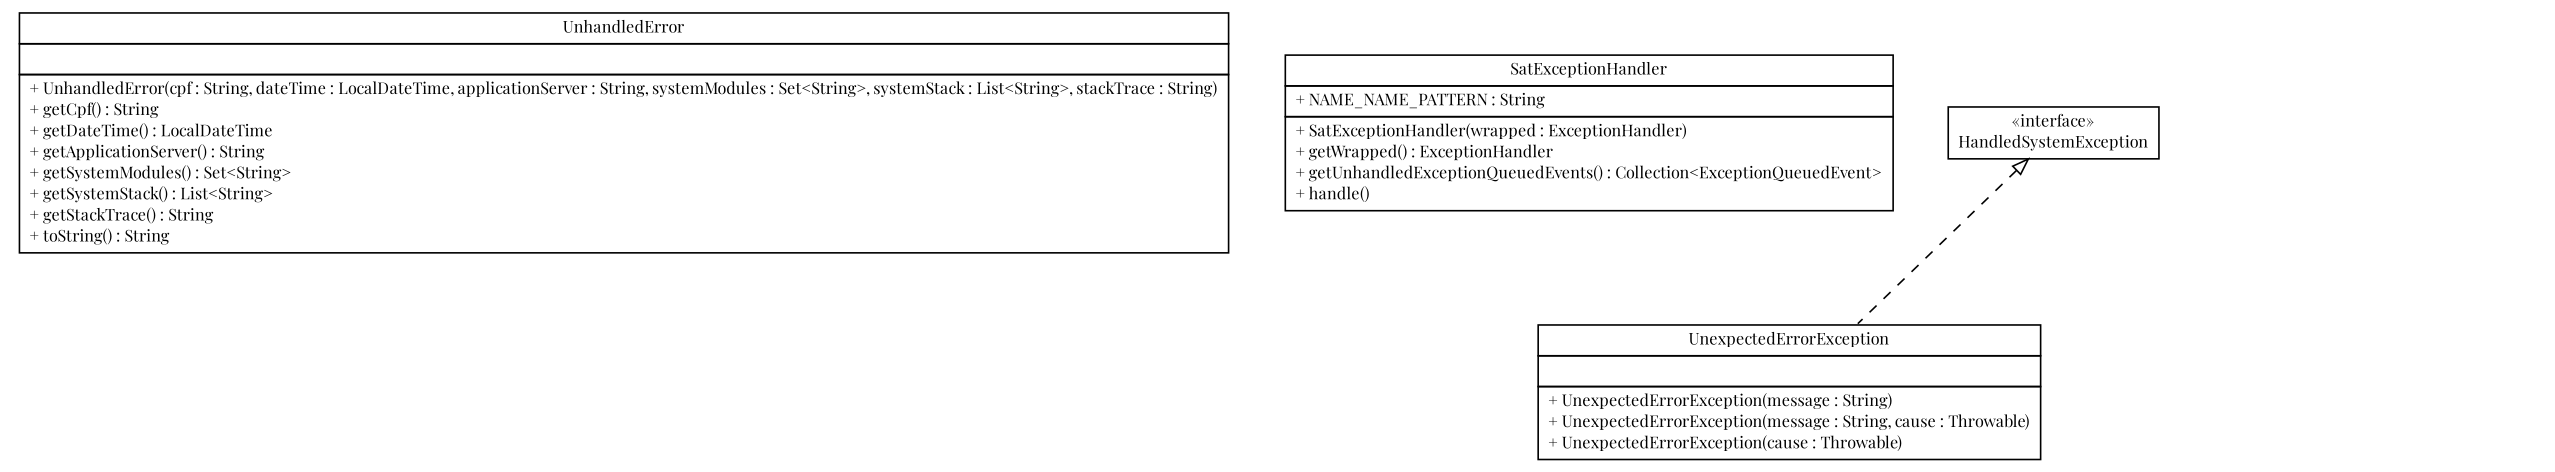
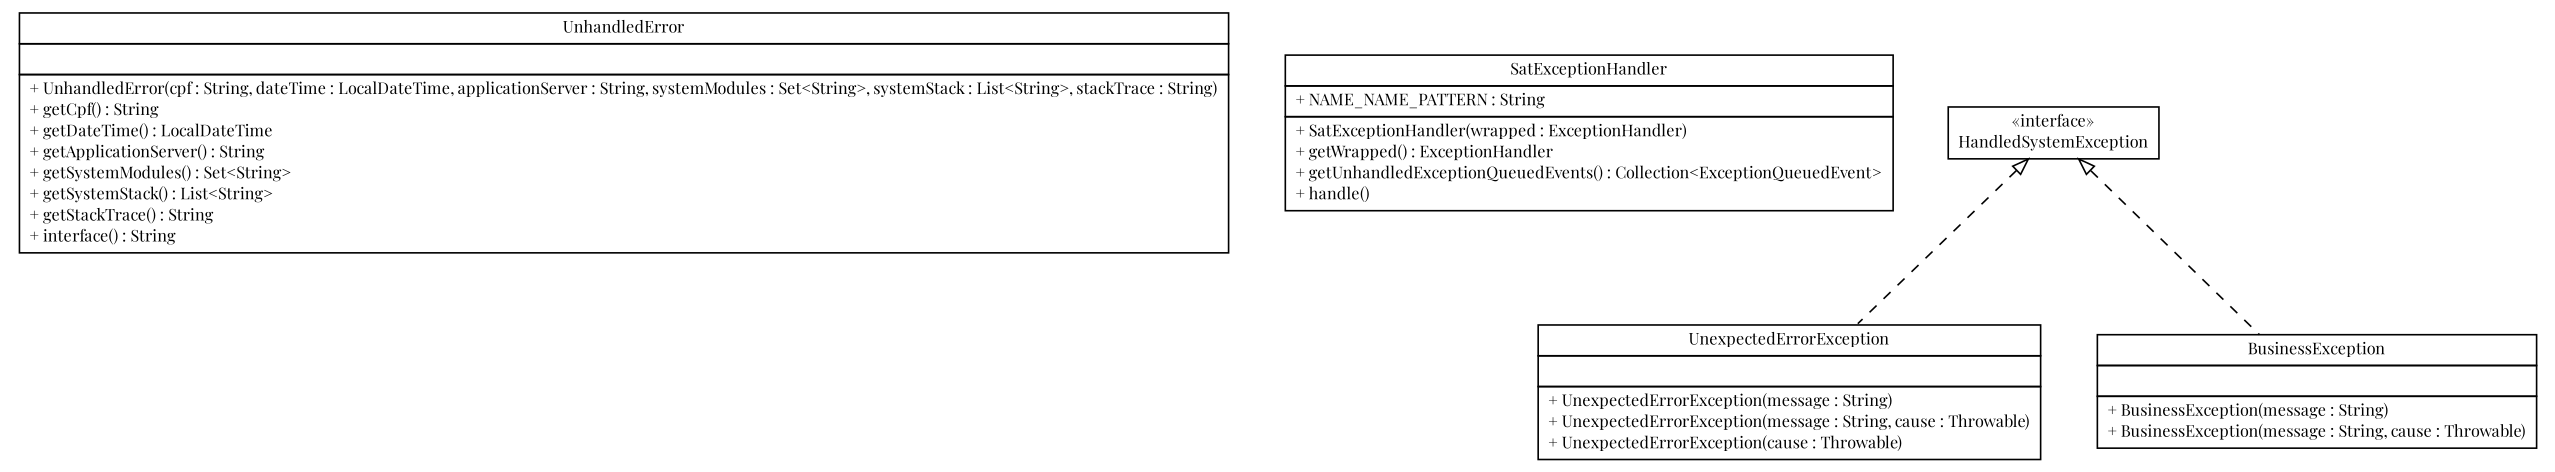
node "UnhandledError": text "+ toString() : String" -> "+ interface() : String"
node "BusinessException": added
